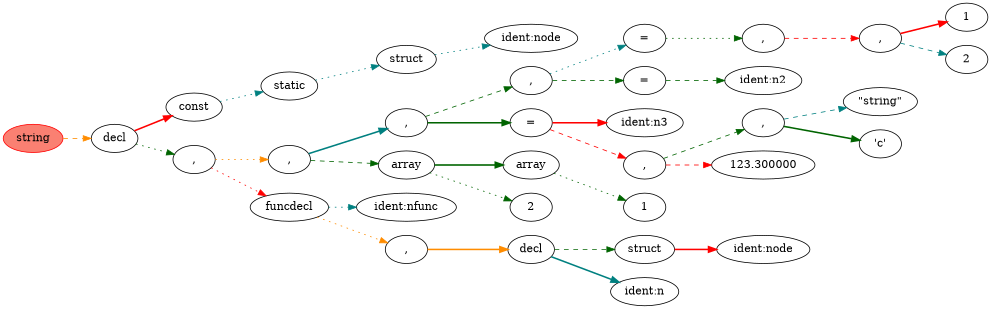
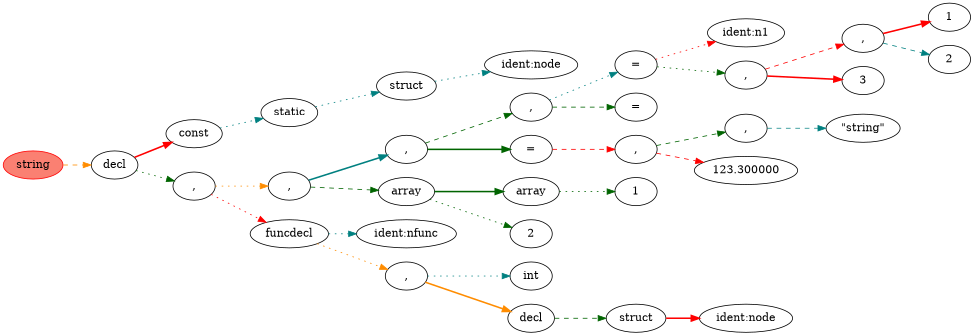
node "ident:n1": added
node "ident:n2": removed
node "3": added
node "ident:n3": removed
node "'c'": removed
node "int": added
node "ident:n": removed
